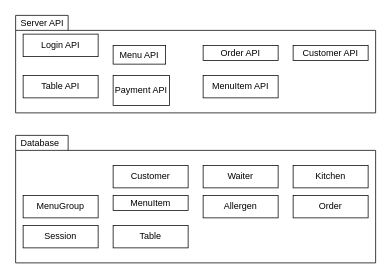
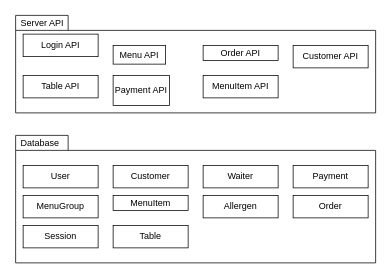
node "Customer API": size 75x15 -> 75x23
node "User": added
node "Kitchen": label "Kitchen" -> "Payment"
